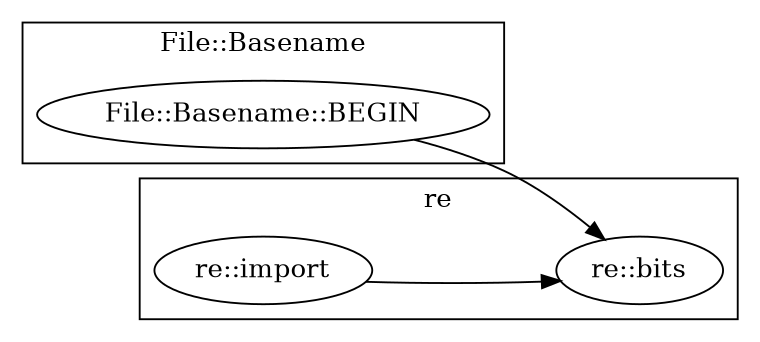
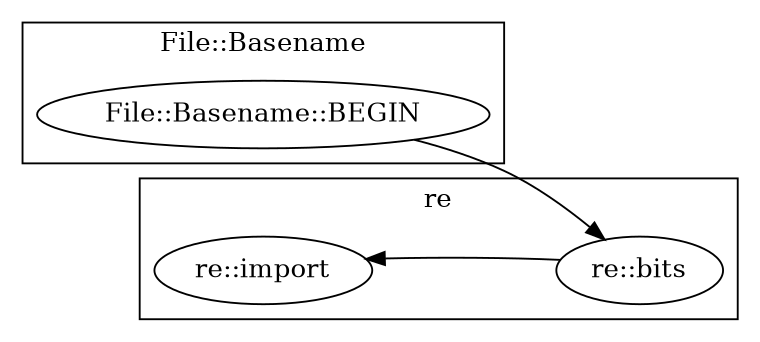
edge "re::import" -> "re::bits": reversed
